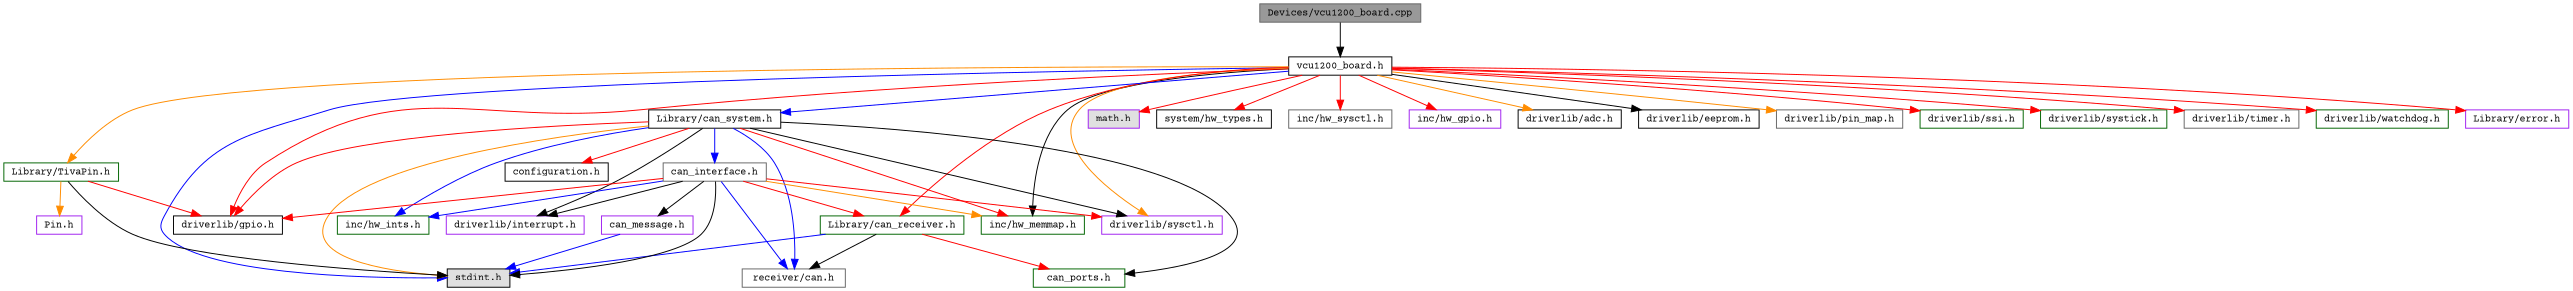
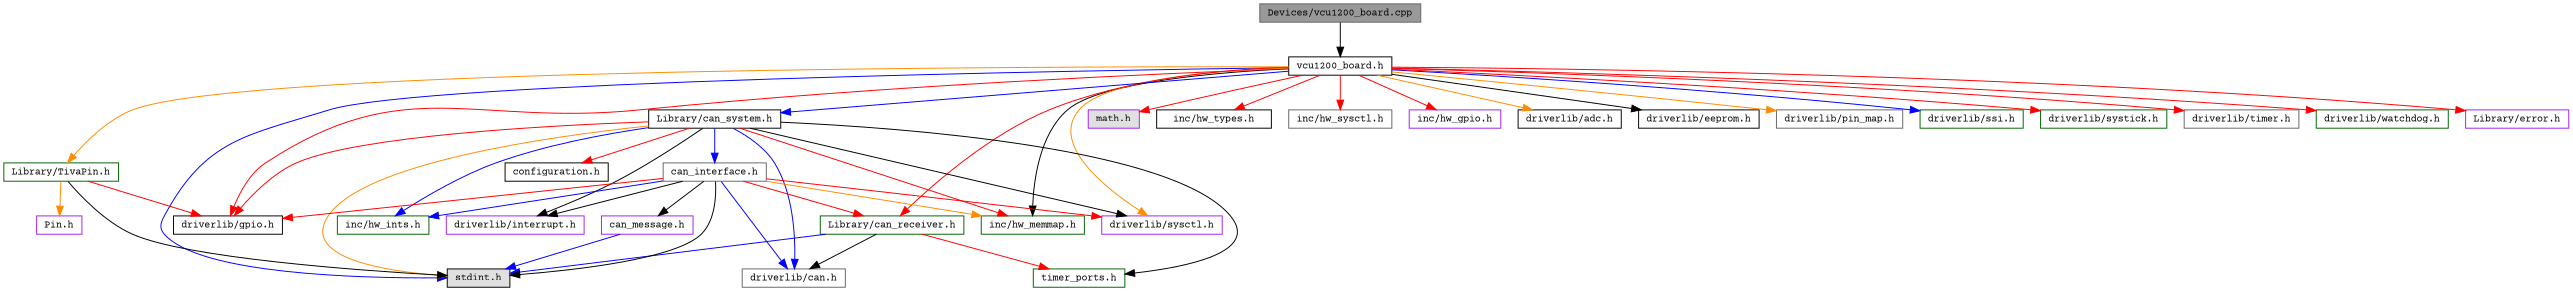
edge "vcu1200_board.h" -> "driverlib/ssi.h": color red -> blue
node "system/hw_types.h": label "system/hw_types.h" -> "inc/hw_types.h"
node "receiver/can.h": label "receiver/can.h" -> "driverlib/can.h"
node "can_ports.h": label "can_ports.h" -> "timer_ports.h"
